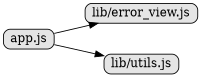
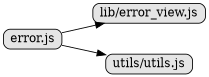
node "app.js": label "app.js" -> "error.js"
node "lib/utils.js": label "lib/utils.js" -> "utils/utils.js"
